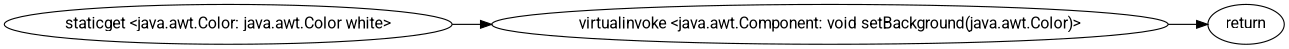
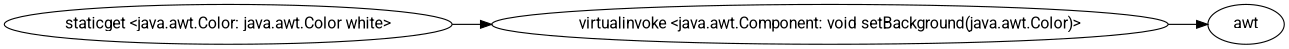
node "return": label "return" -> "awt"
